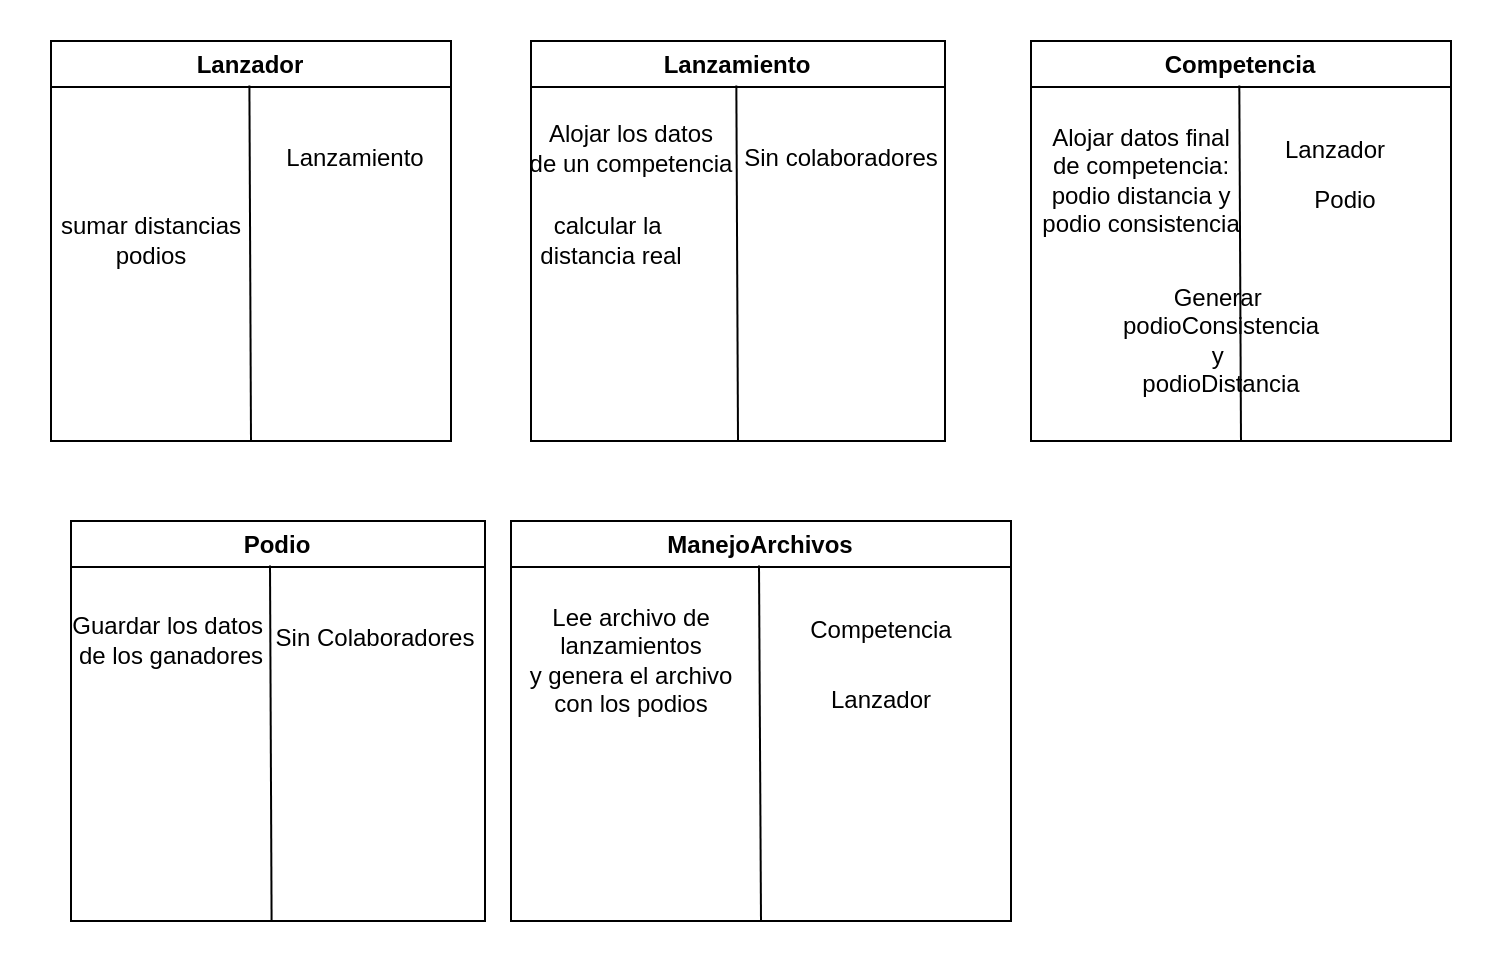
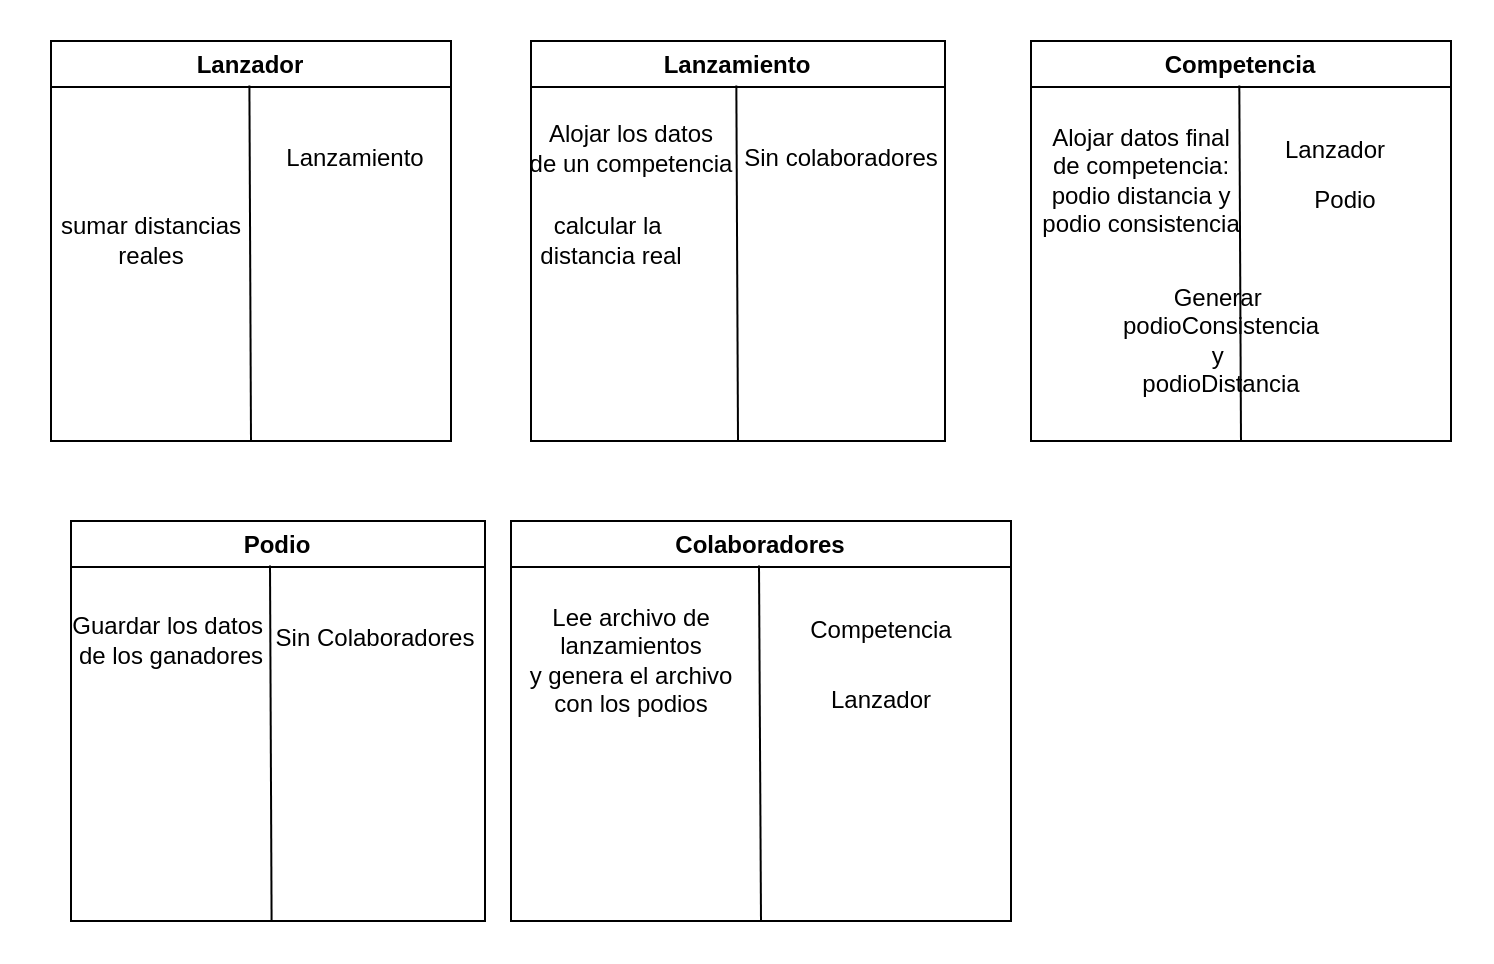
node "sumar distancias podios": label "sumar distancias podios" -> "sumar distancias reales"
node "ManejoArchivos": label "ManejoArchivos" -> "Colaboradores"
